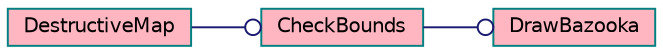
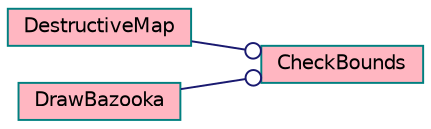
edge "CheckBounds" -> "DrawBazooka": reversed
